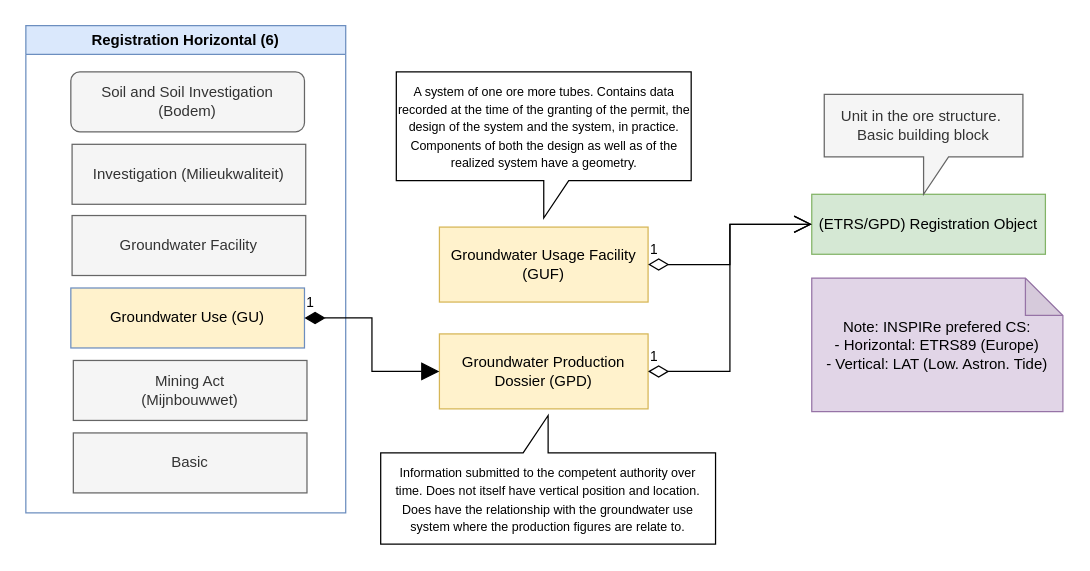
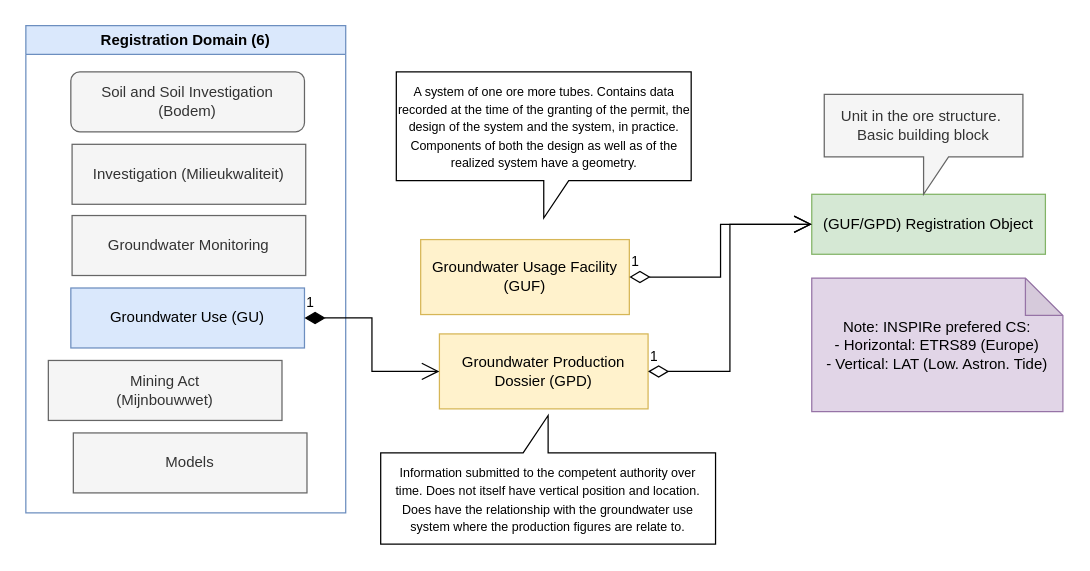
node "Registration Horizontal (6)": label "Registration Horizontal (6)" -> "Registration Domain (6)"
node "(ETRS/GPD) Registration Object": label "(ETRS/GPD) Registration Object" -> "(GUF/GPD) Registration Object"
node "Groundwater Facility": label "Groundwater Facility" -> "Groundwater Monitoring"
node "Groundwater Usage Facility (GUF)": moved (544, 265) -> (525, 277)
node "Groundwater Use (GU)": fillcolor #fff2cc -> #dae8fc
edge "Groundwater Use (GU)" -- "Groundwater Production Dossier (GPD)": arrowhead block -> open
node "Mining Act (Mijnbouwwet)": moved (190, 391) -> (165, 391)
node "Basic": label "Basic" -> "Models"
